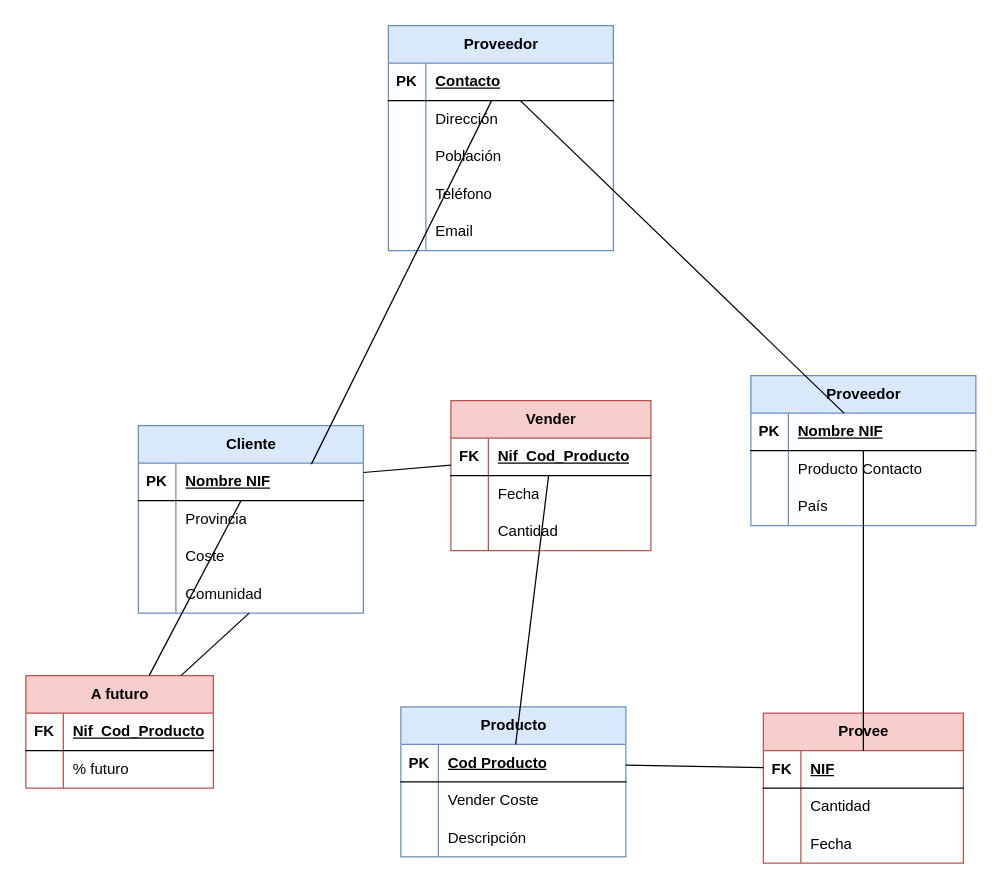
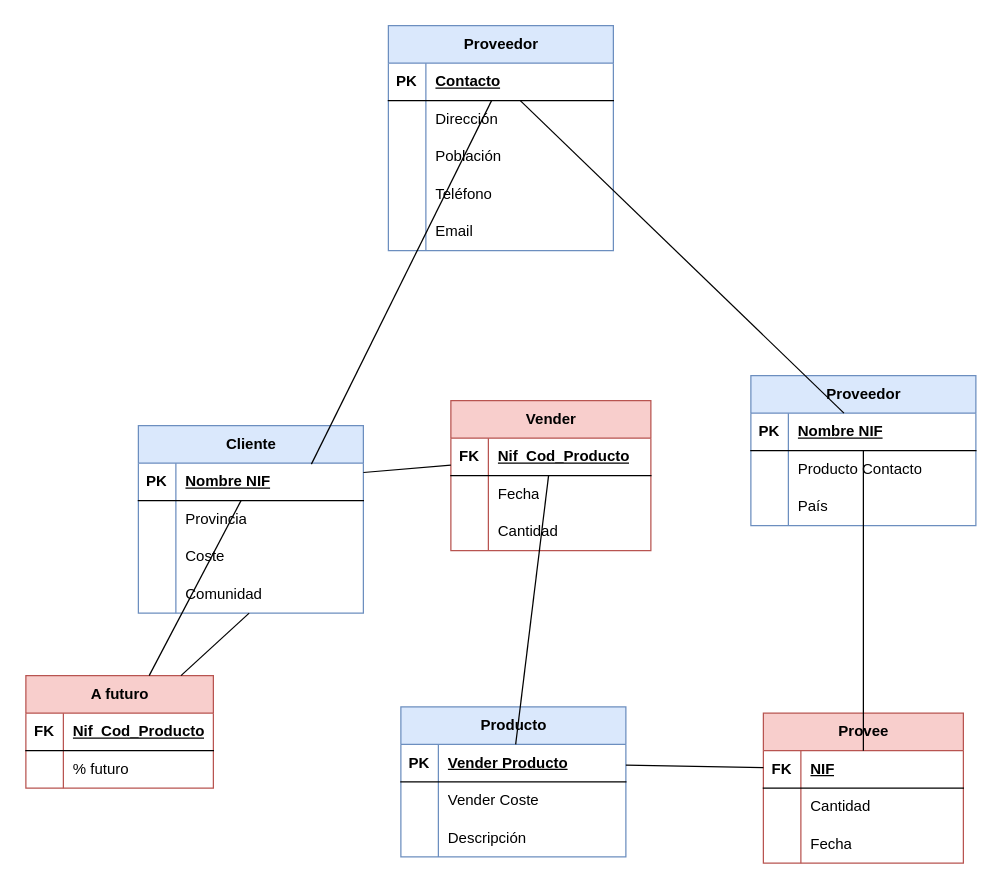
node "Cod Producto": label "Cod Producto" -> "Vender Producto"
